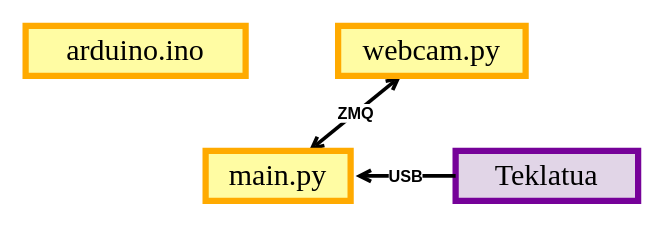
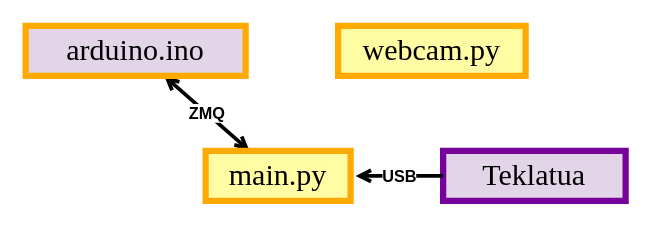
node "arduino.ino": fillcolor #fffca3 -> #e1d5e7
edge "webcam.py" -- "main.py": now "arduino.ino" -- "main.py"
node "Teklatua": moved (547, 176) -> (534, 176)
